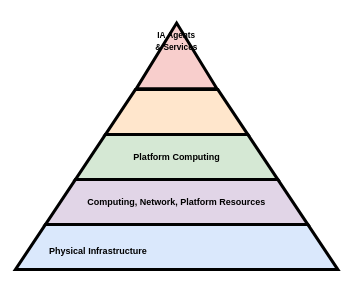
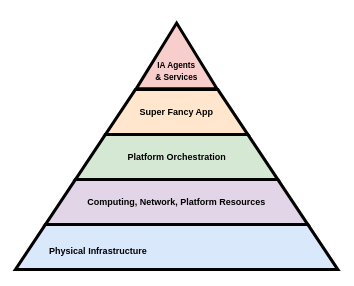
node "IA Agents & Services": moved (177, 41) -> (177, 71)
node "Super Fancy App": added
node "Platform Computing": label "Platform Computing" -> "Platform Orchestration"
